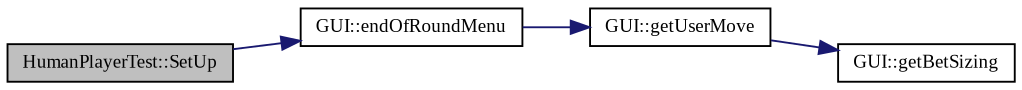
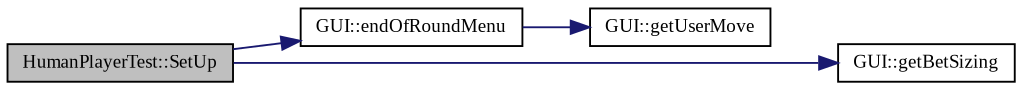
edge "GUI::getUserMove" -> "GUI::getBetSizing": now "HumanPlayerTest::SetUp" -> "GUI::getBetSizing"
